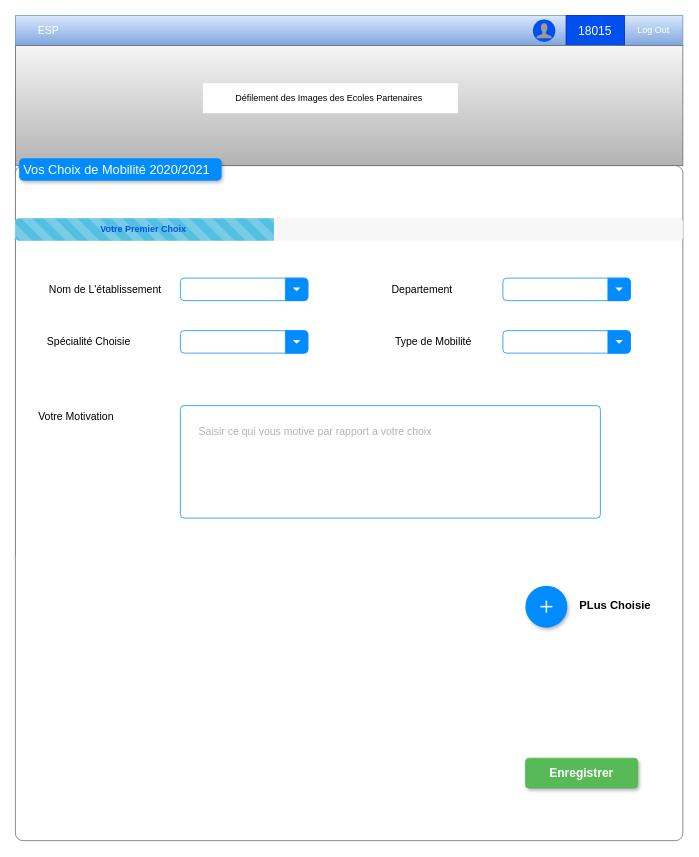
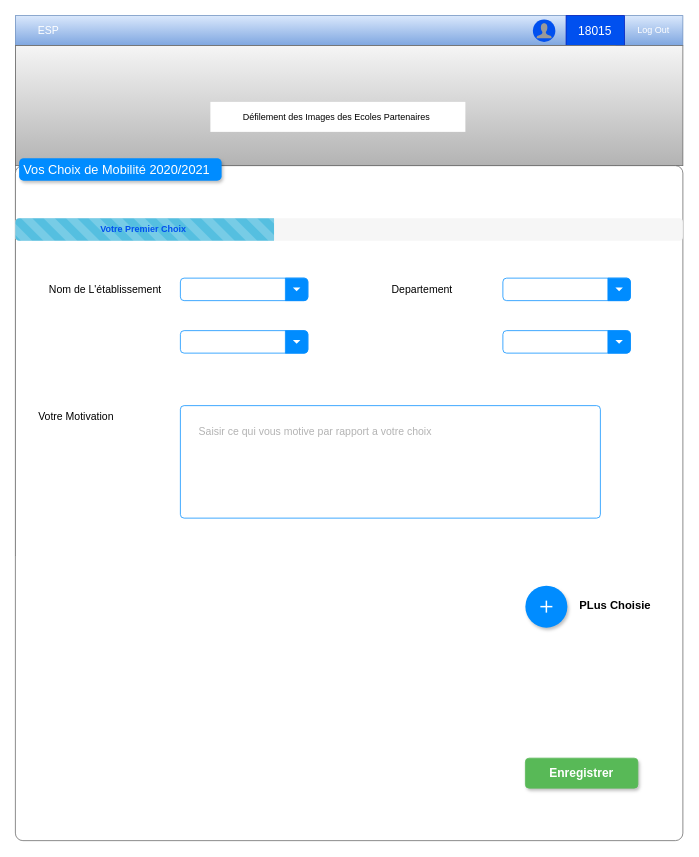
node "Défilement des Images des Ecoles Partenaires": moved (330, 98) -> (338, 117)
node "Spécialité Choisie": removed
node "Type de Mobilité": removed
